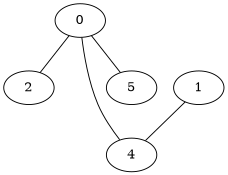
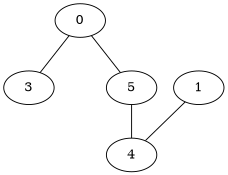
node "2": label "2" -> "3"
edge "0" -- "4": now "5" -- "4"
